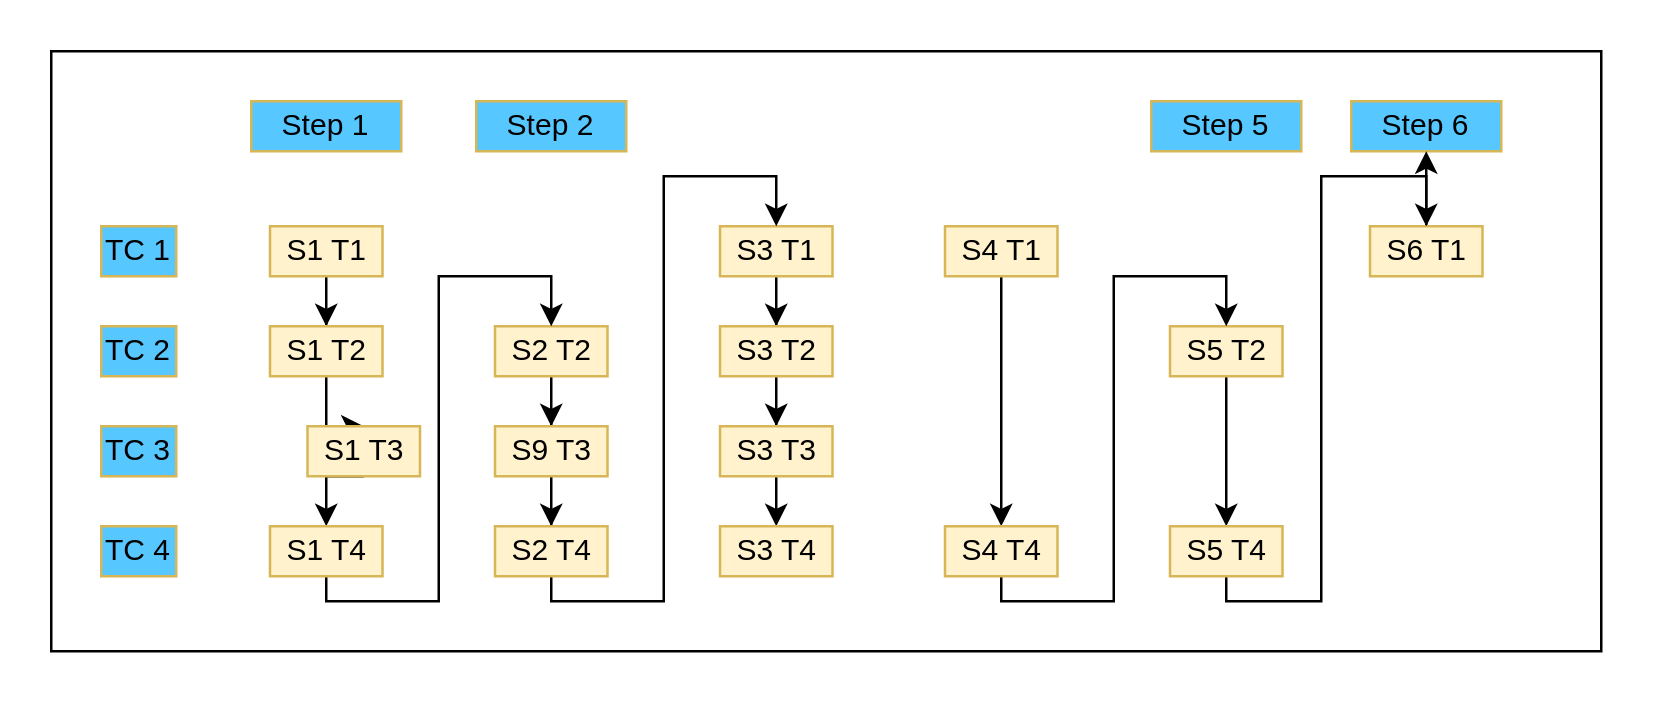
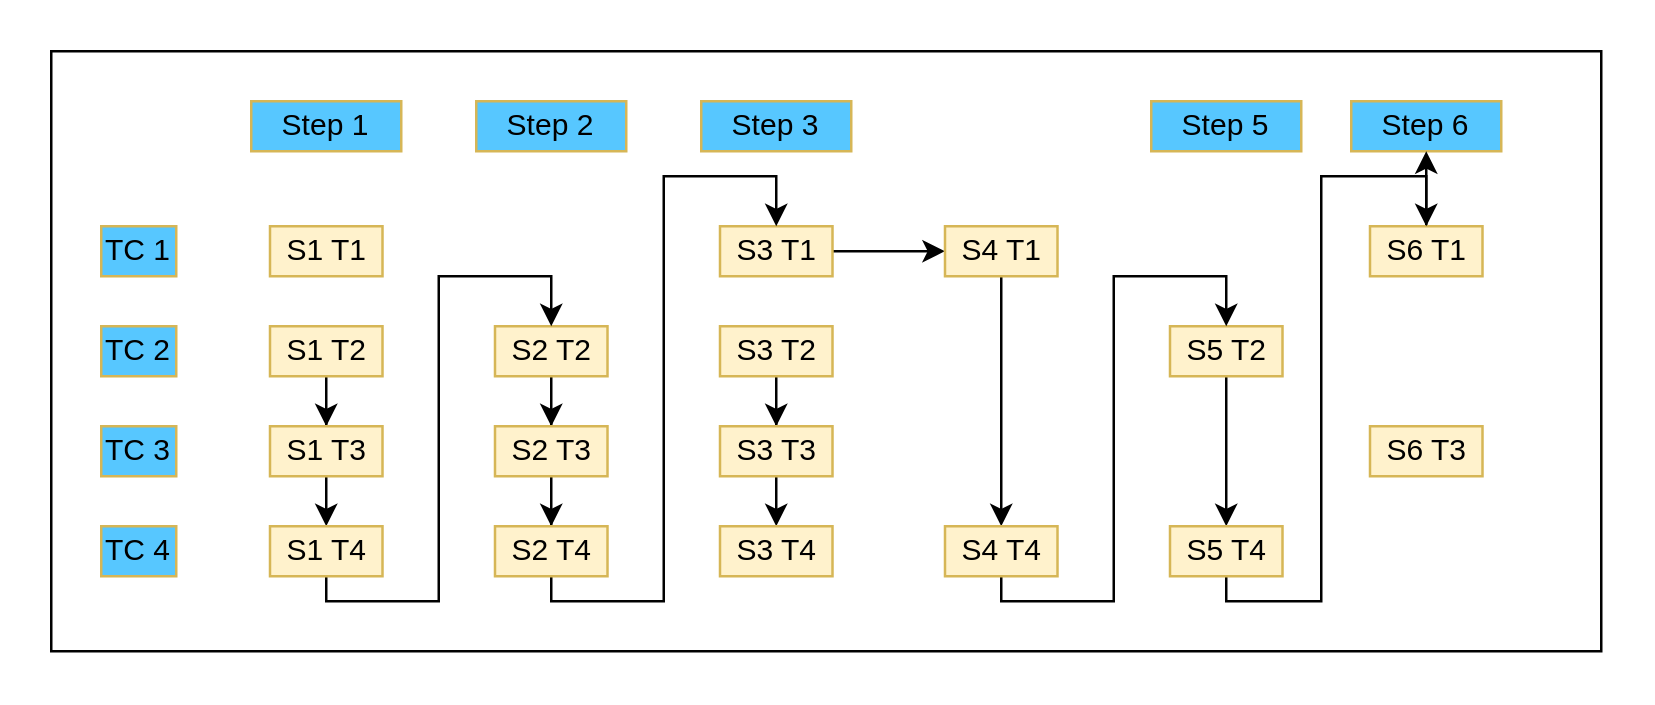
node "Step 3": added
edge "S1 T1" -> "S1 T2": removed
edge "S3 T1" -> "S3 T2": now "S3 T1" -> "S4 T1"
node "S1 T3": moved (364, 451) -> (326, 451)
node "S9 T3": label "S9 T3" -> "S2 T3"
node "S6 T3": added
